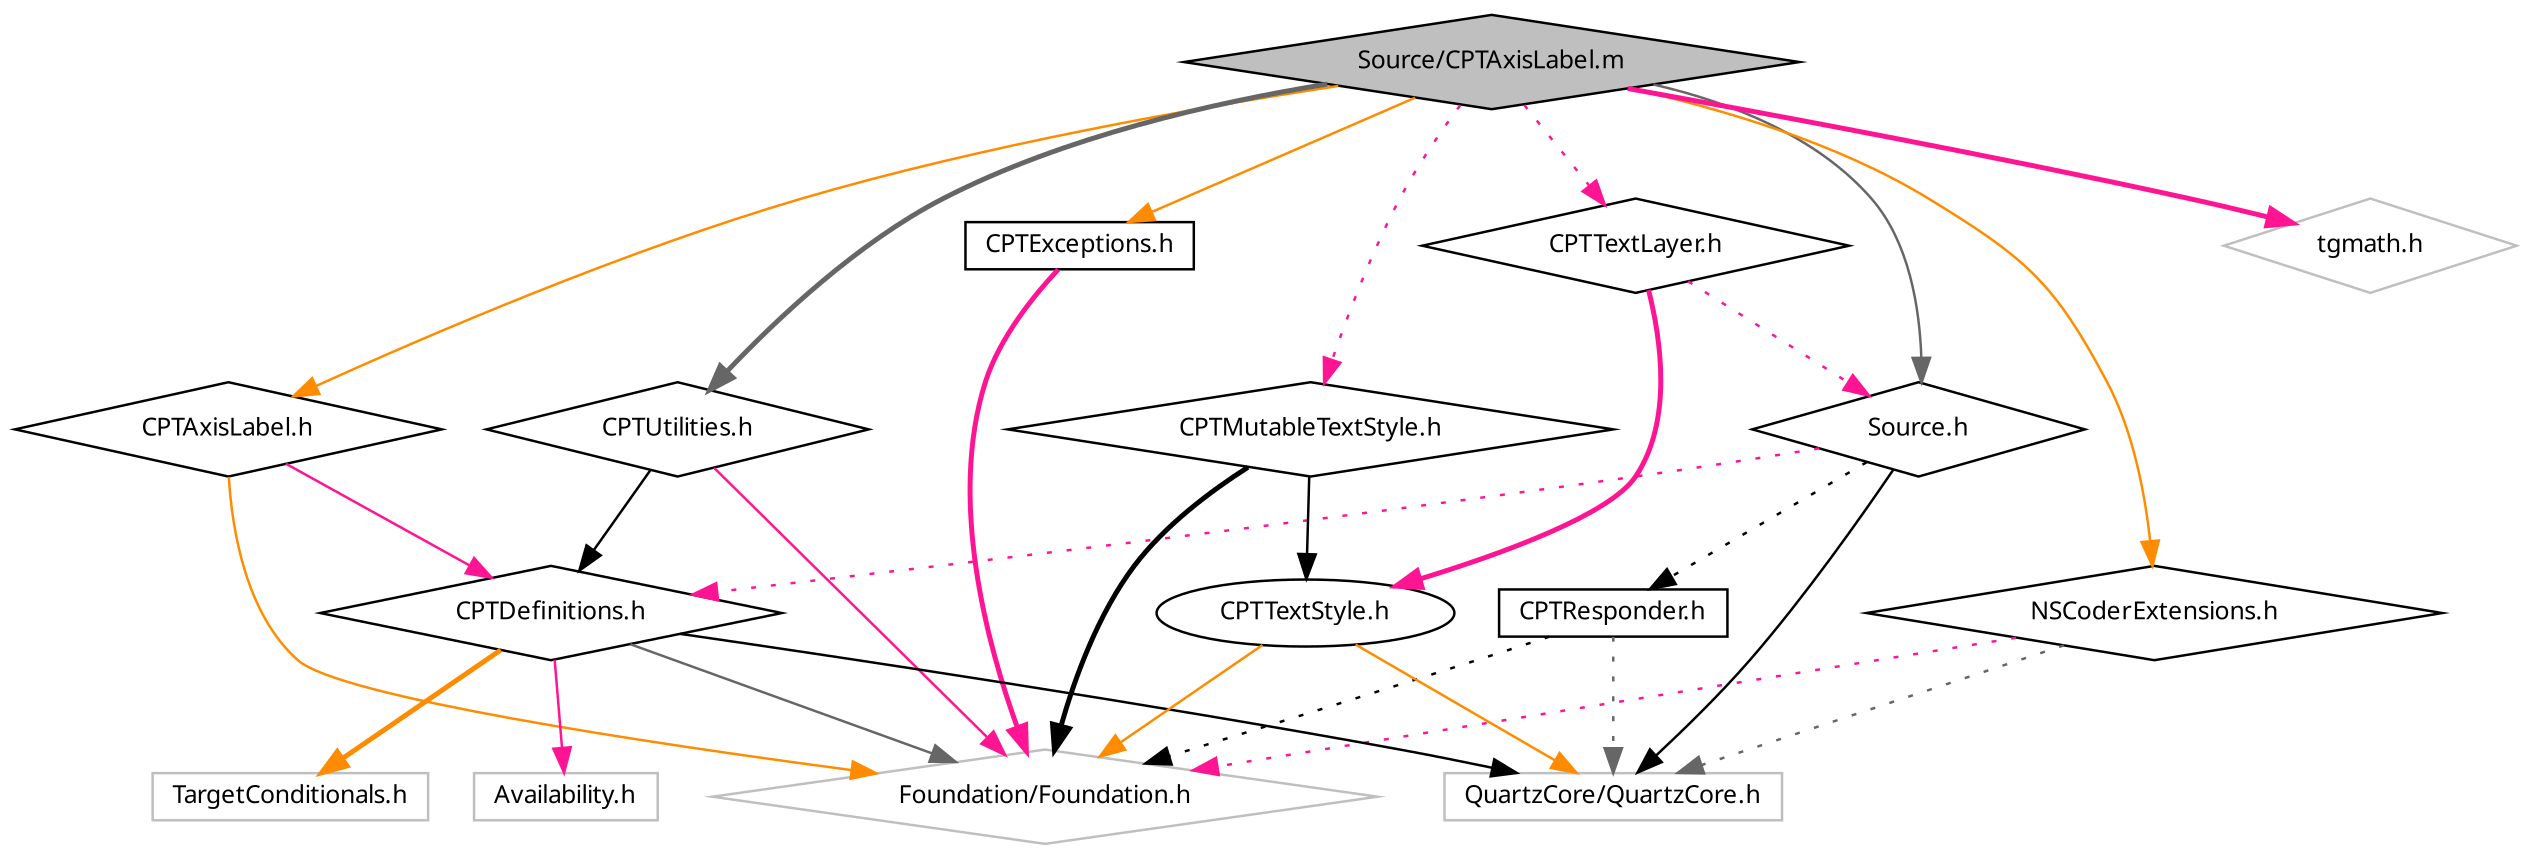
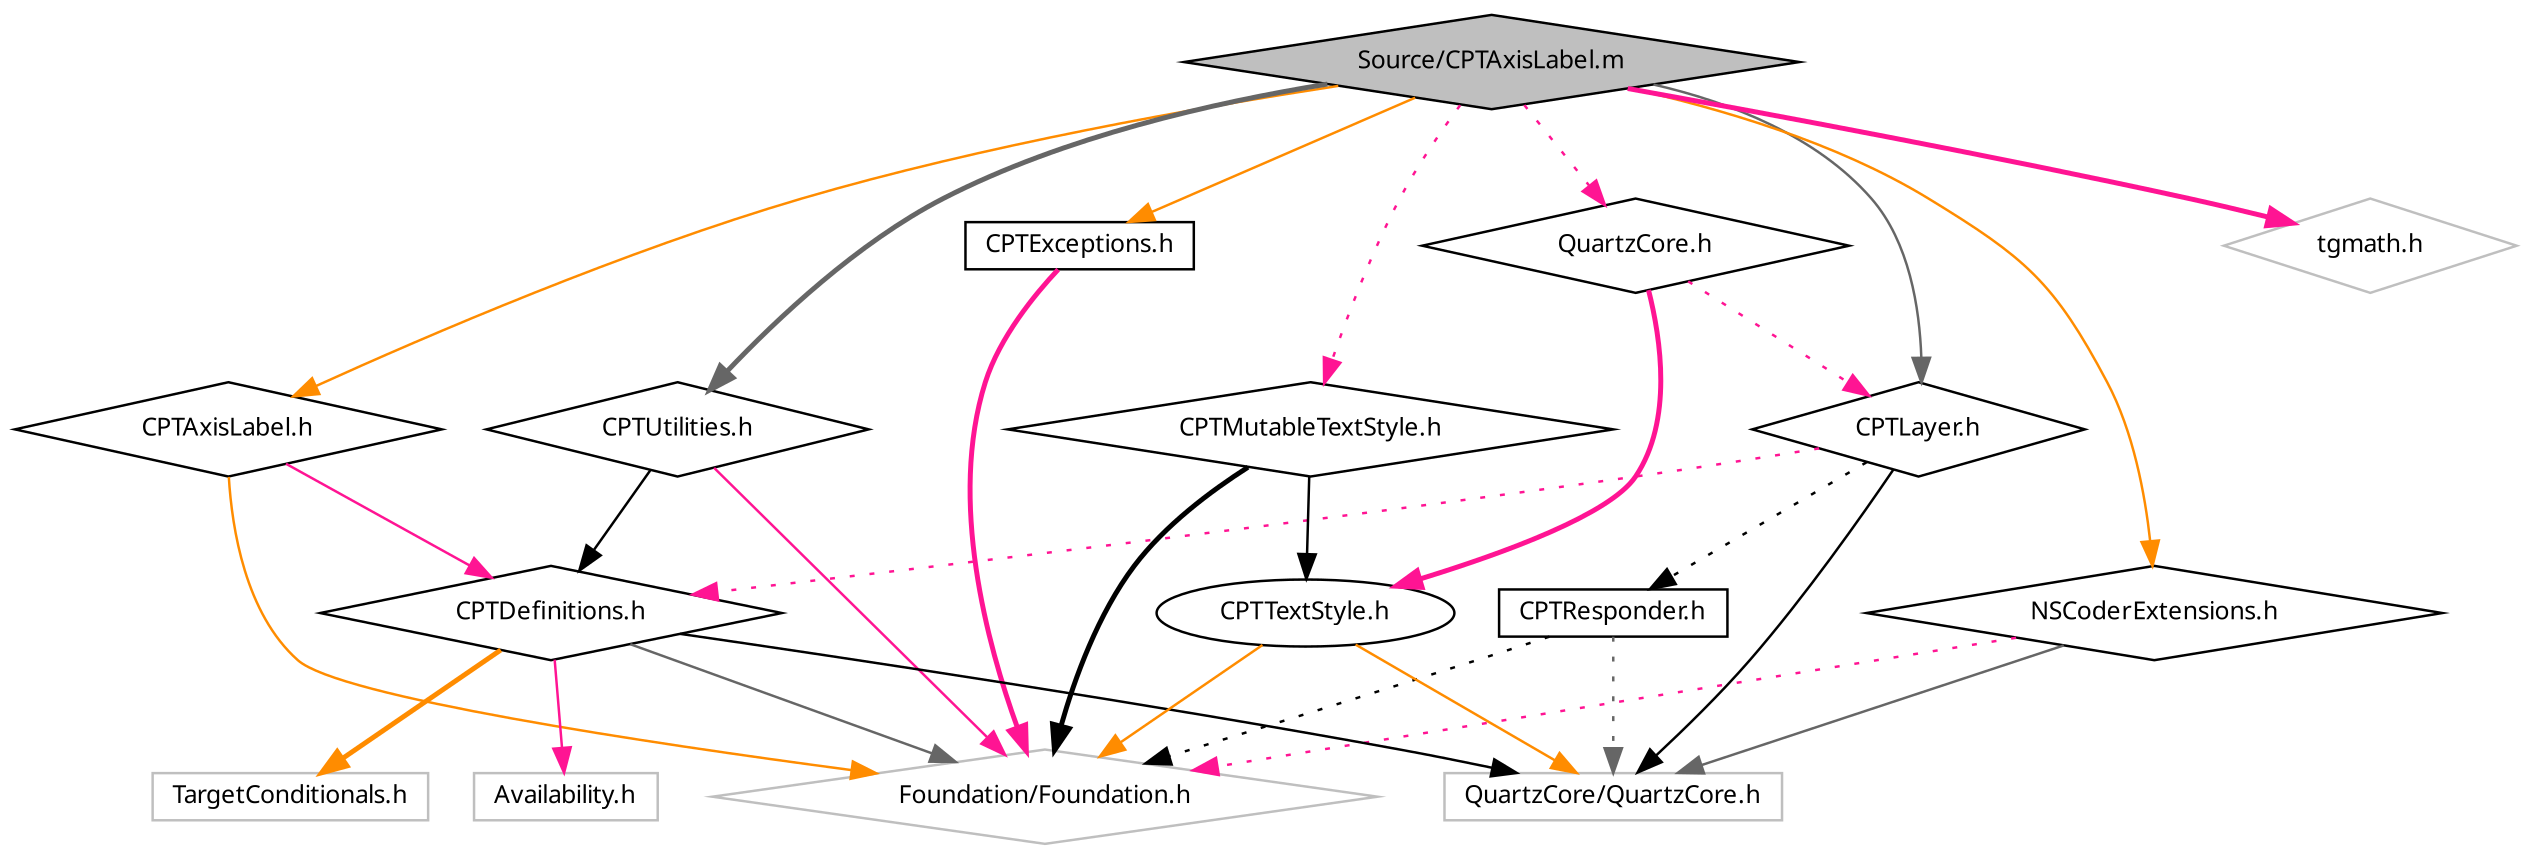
node "CPTTextLayer.h": label "CPTTextLayer.h" -> "QuartzCore.h"
node "Source.h": label "Source.h" -> "CPTLayer.h"
edge "NSCoderExtensions.h" -> "QuartzCore/QuartzCore.h": style dotted -> solid
